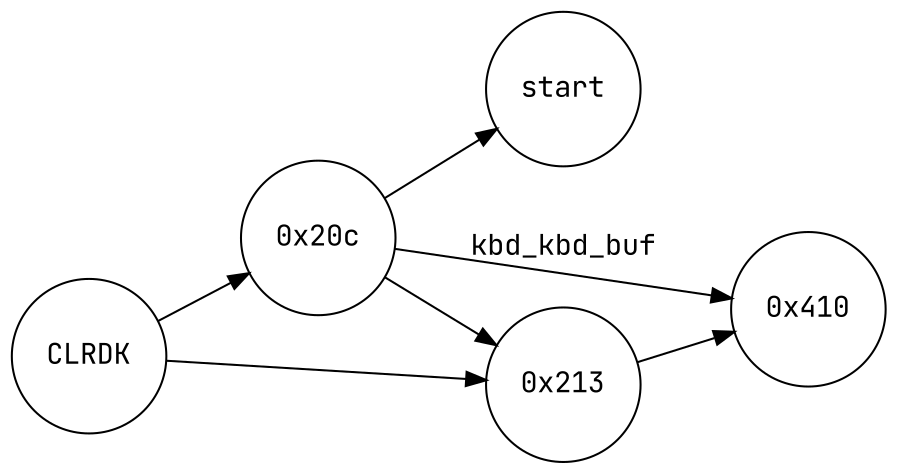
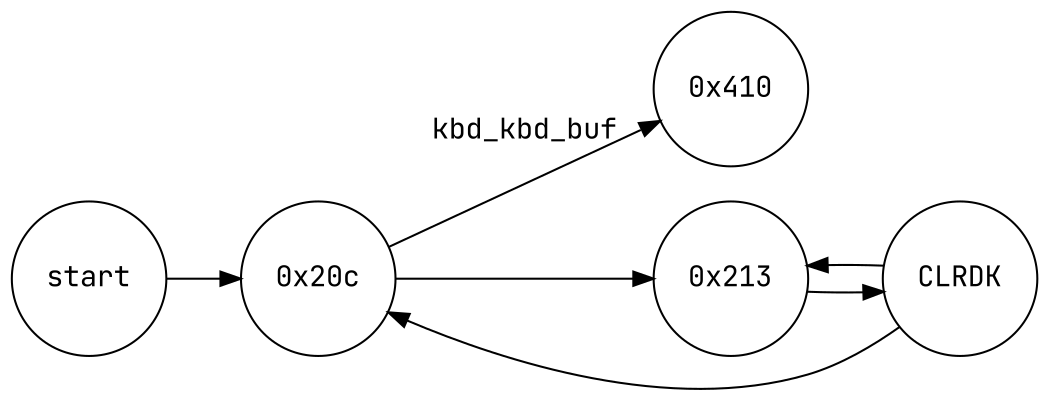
edge "0x20c" -> "start": reversed
edge "0x213" -> "0x410": now "0x213" -> "CLRDK"
